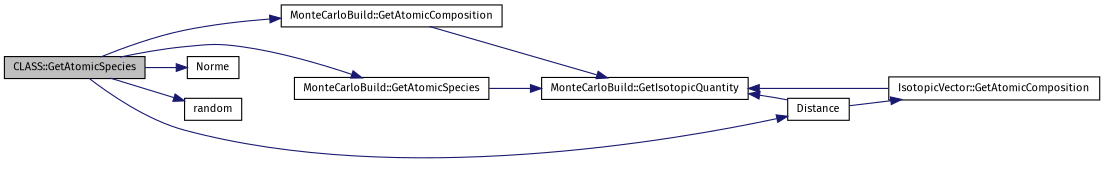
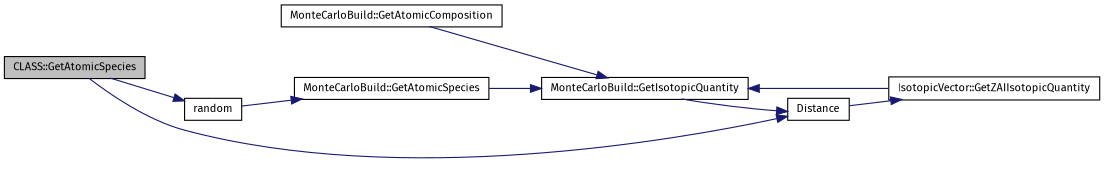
edge "CLASS::GetAtomicSpecies" -> "MonteCarloBuild::GetAtomicComposition": removed
edge "CLASS::GetAtomicSpecies" -> "MonteCarloBuild::GetAtomicSpecies": now "random" -> "MonteCarloBuild::GetAtomicSpecies"
node "Norme": removed
node "IsotopicVector::GetAtomicComposition": label "IsotopicVector::GetAtomicComposition" -> "IsotopicVector::GetZAIIsotopicQuantity"
edge "Distance" -> "MonteCarloBuild::GetIsotopicQuantity": reversed
